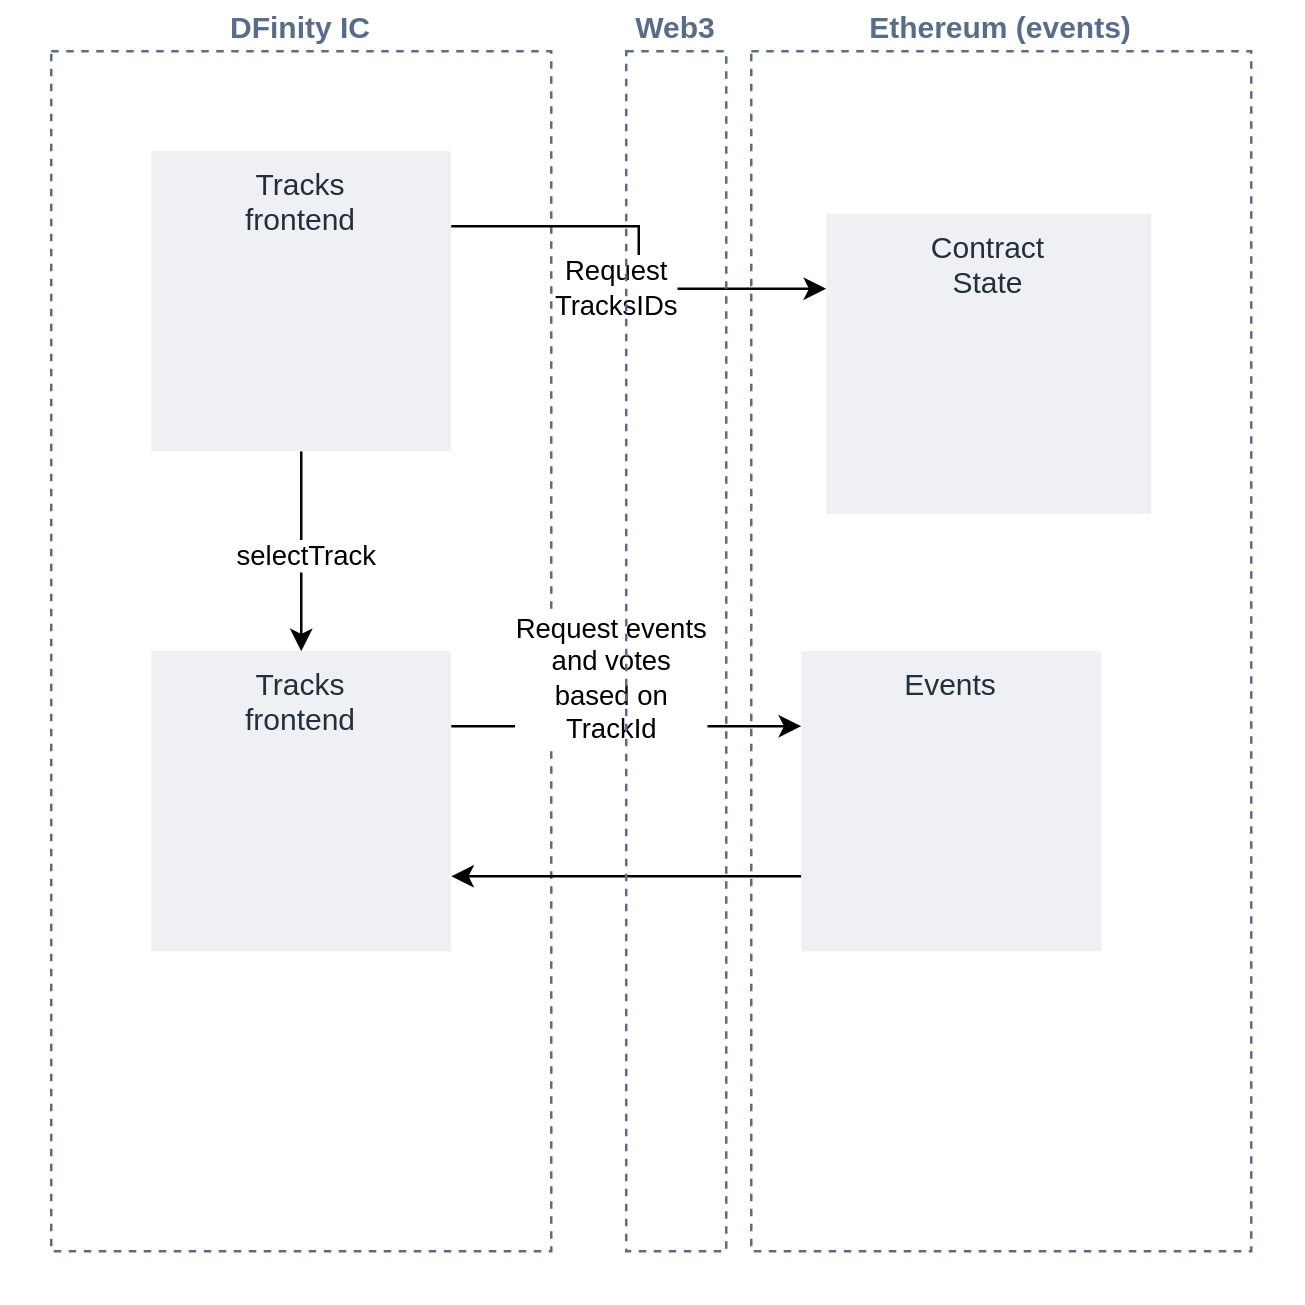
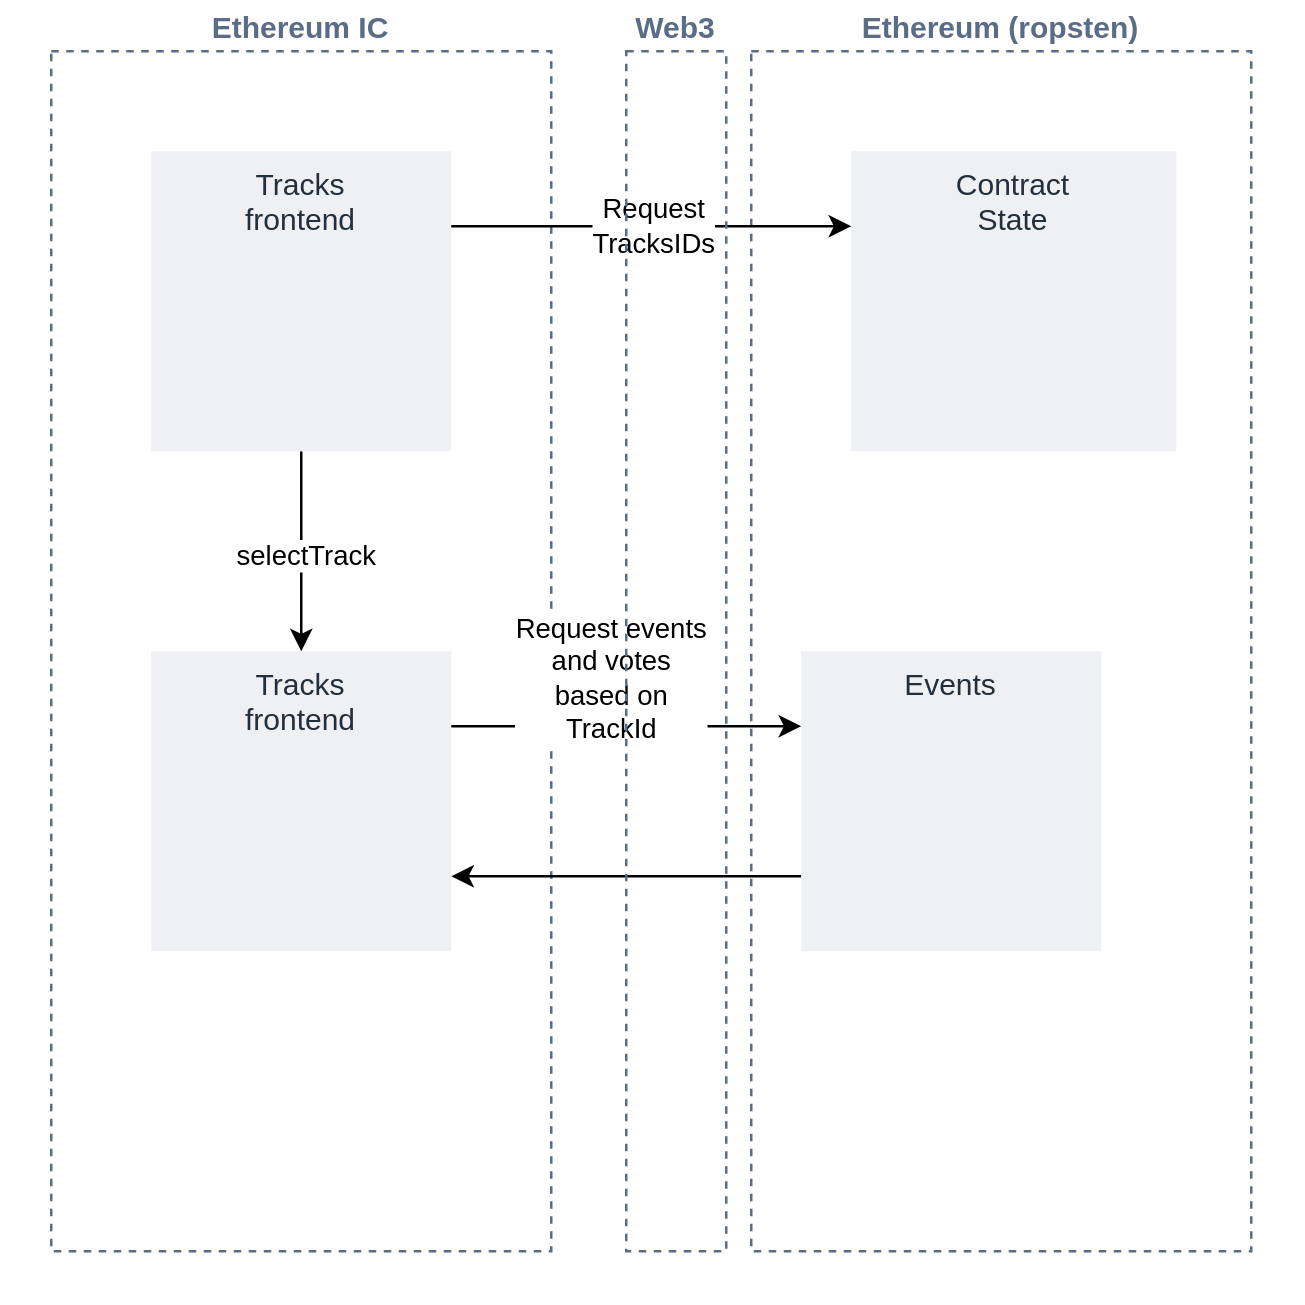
node "DFinity IC": label "DFinity IC" -> "Ethereum IC"
node "Ethereum (events)": label "Ethereum (events)" -> "Ethereum (ropsten)"
node "Contract State": moved (989, 364) -> (1014, 301)
